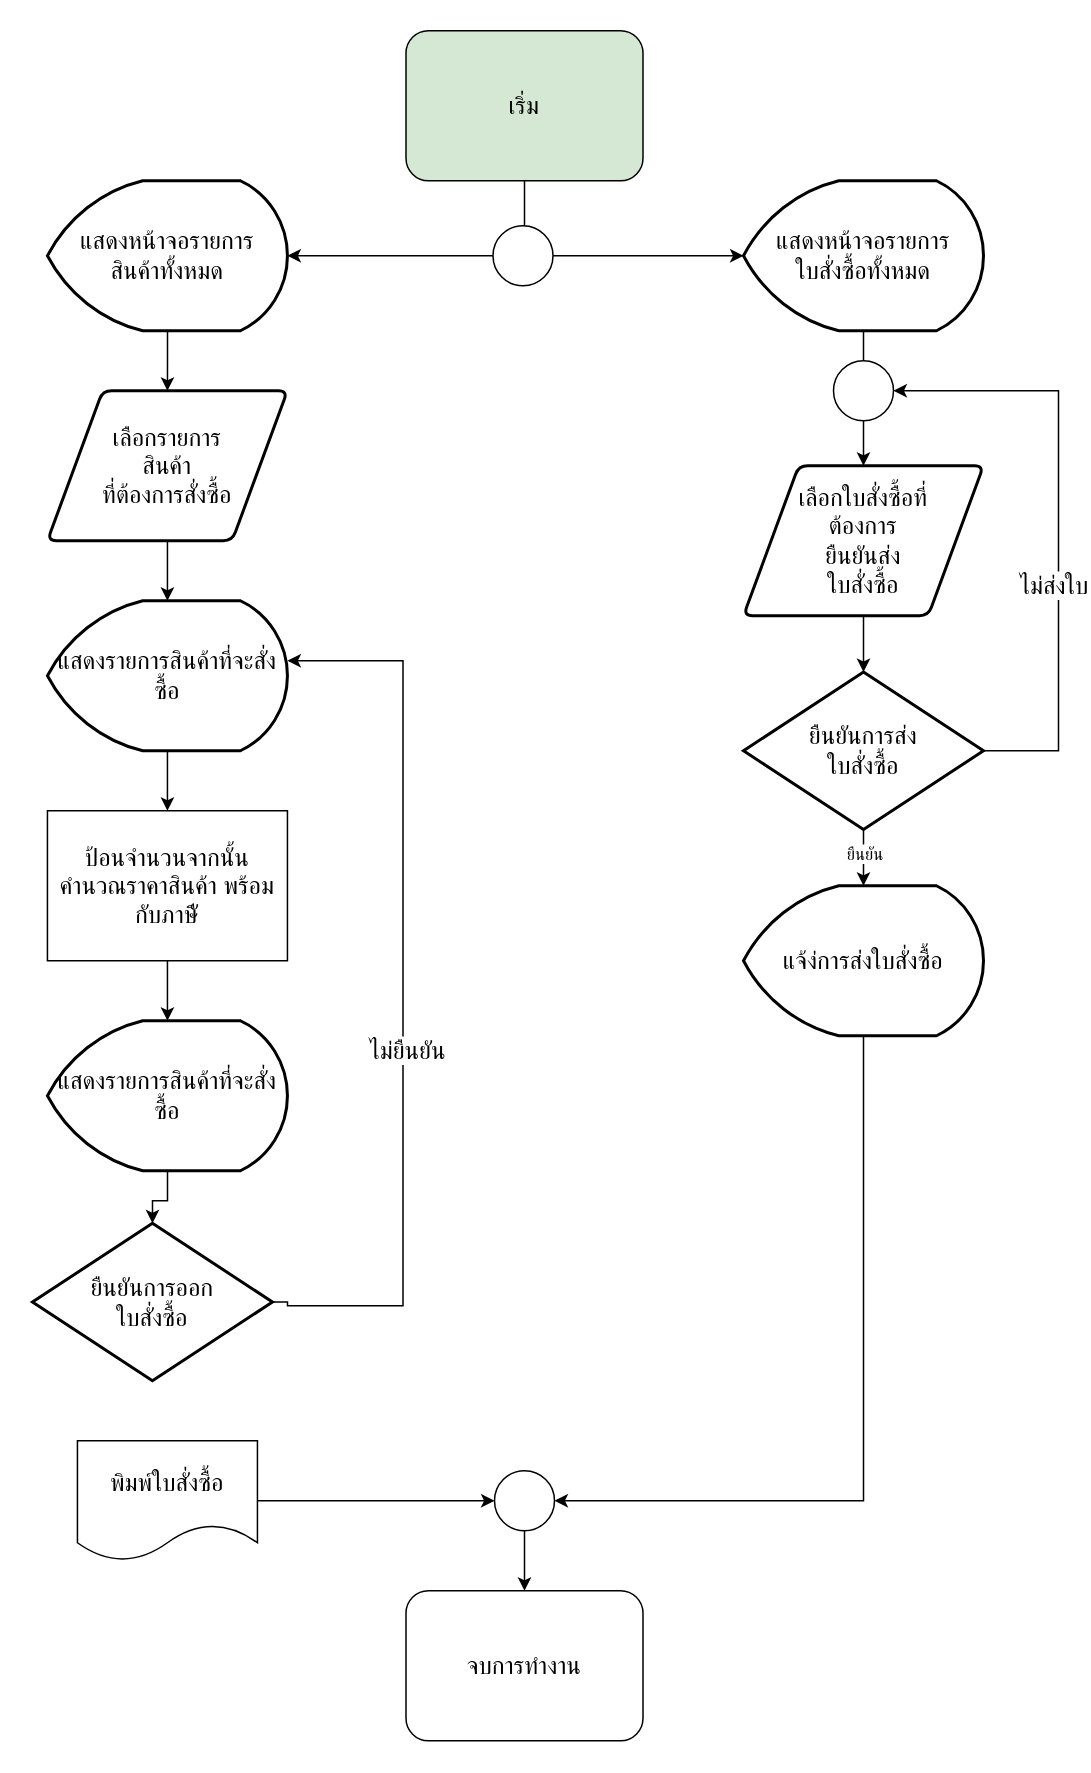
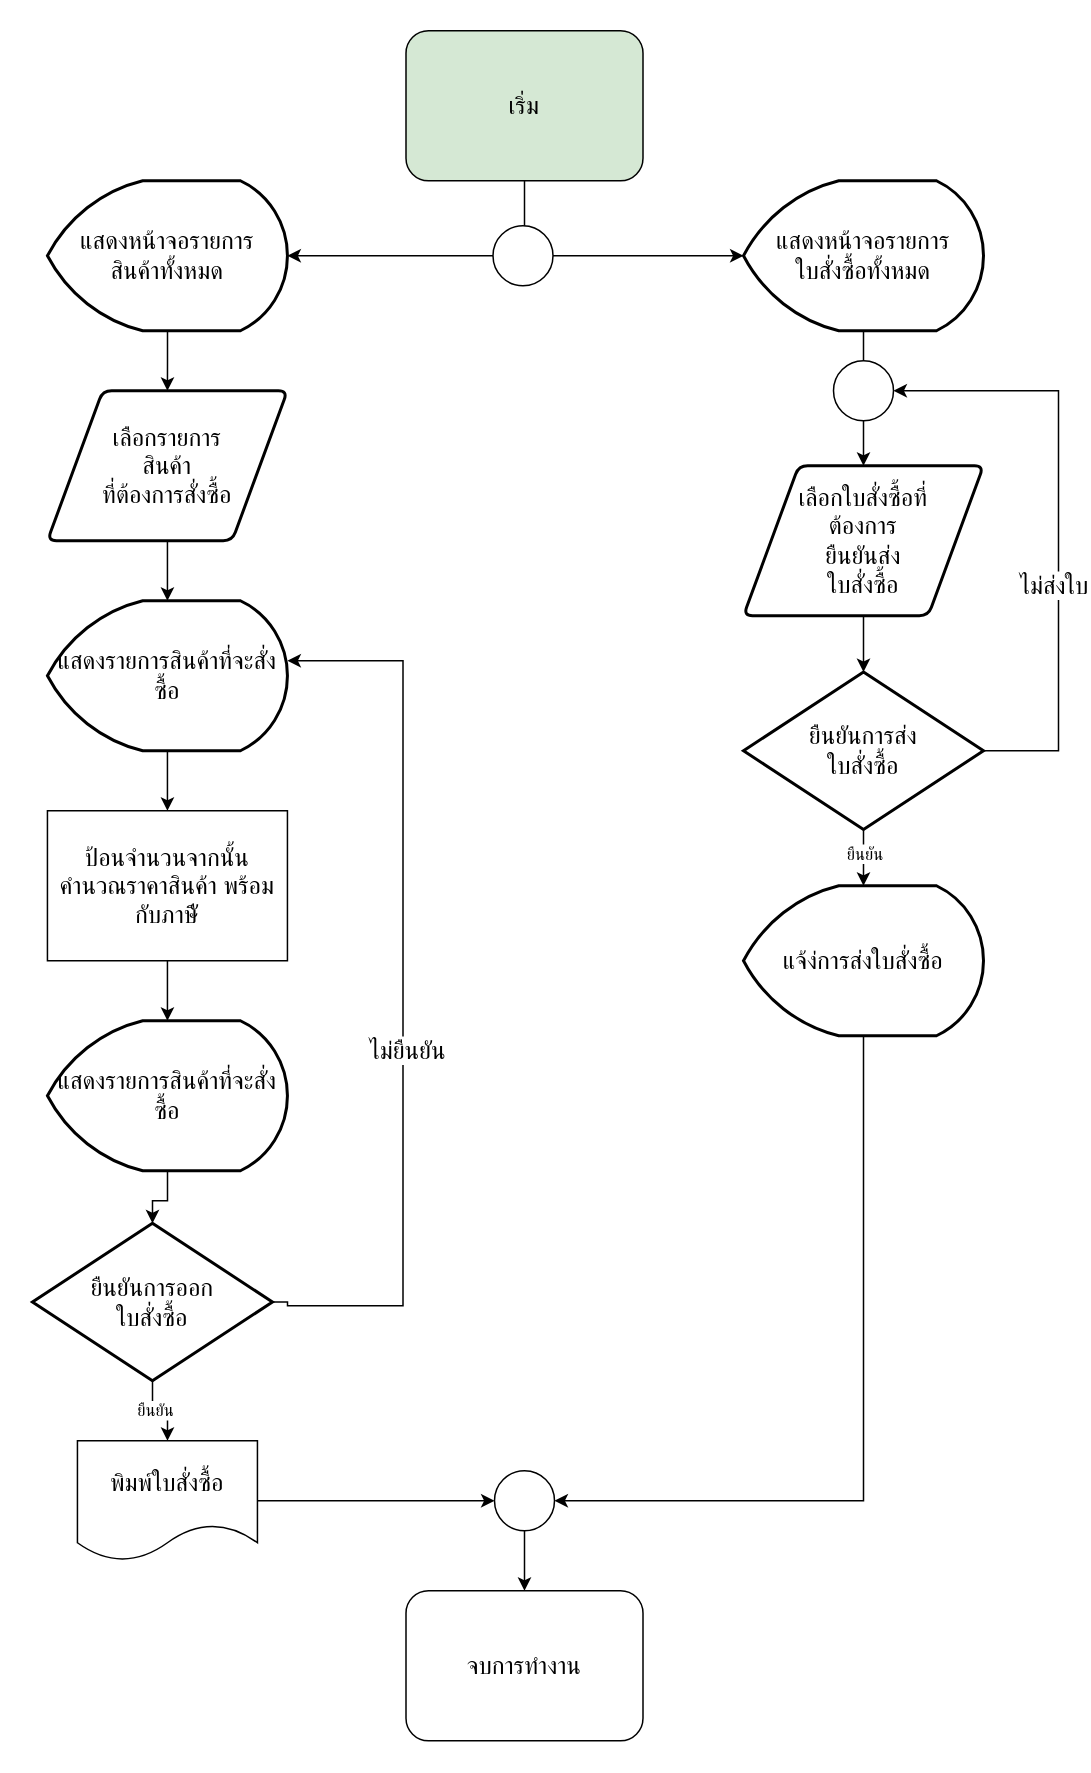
edge "ยืนยันการออกใบสั่งซื้อ" -> "พิมพ์ใบสั่งซื้อ": added, label "ยืนยัน"
